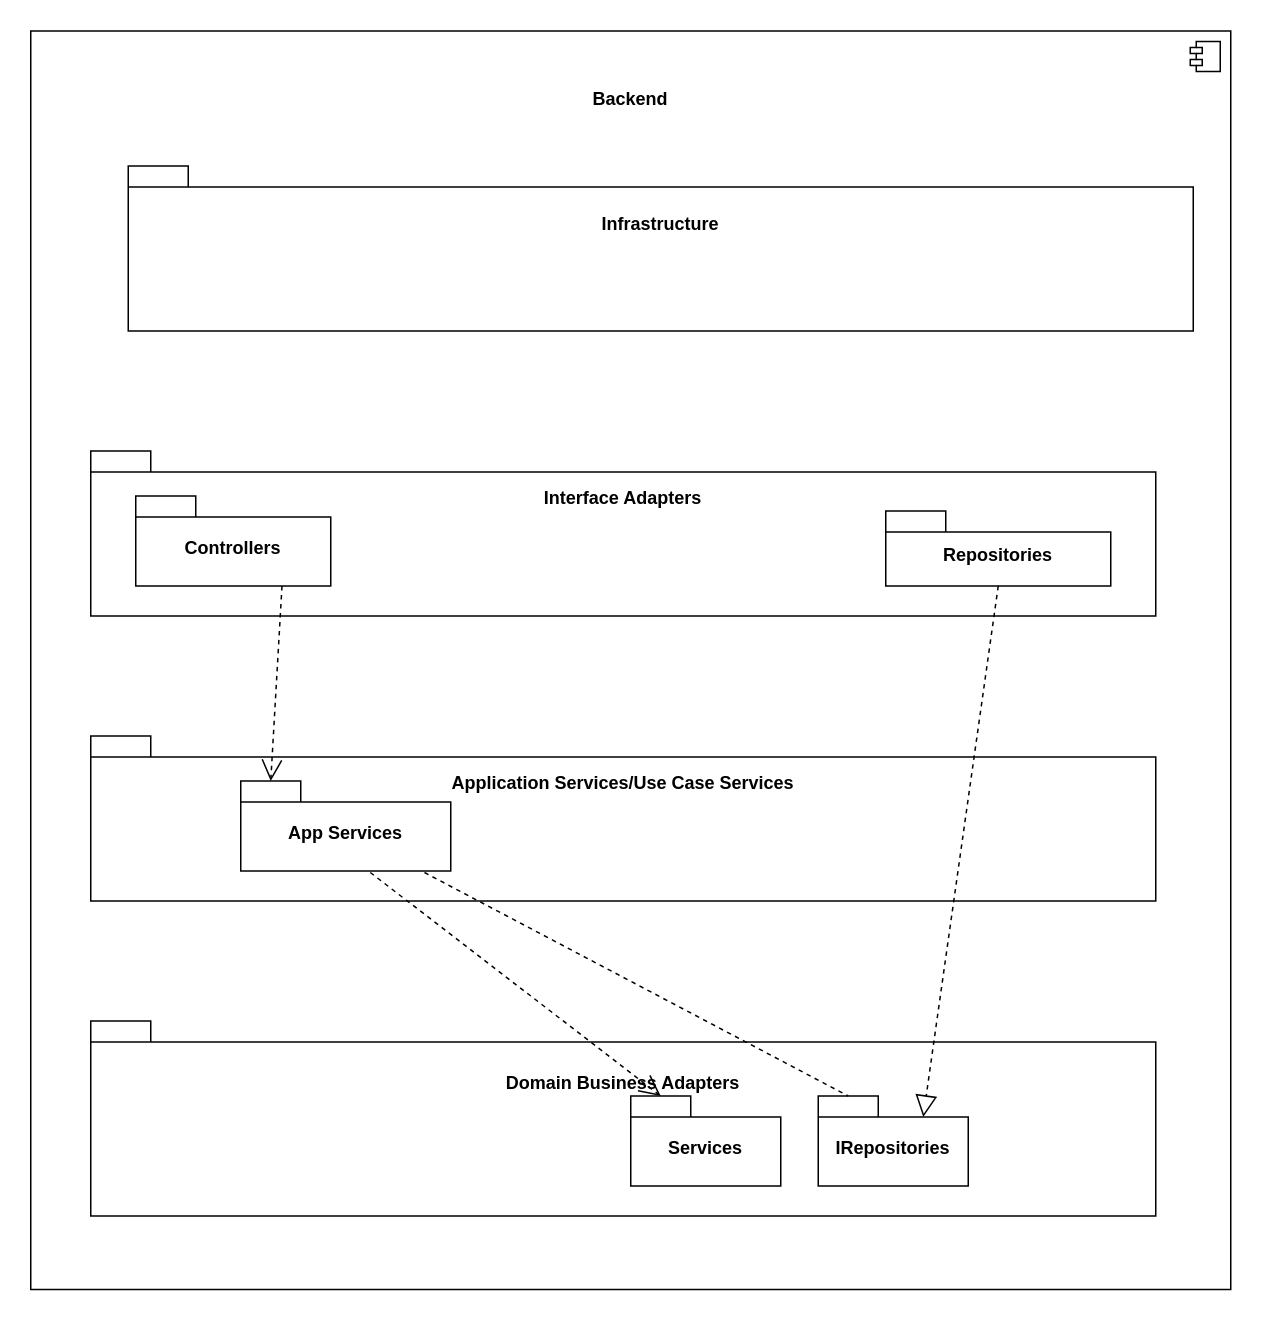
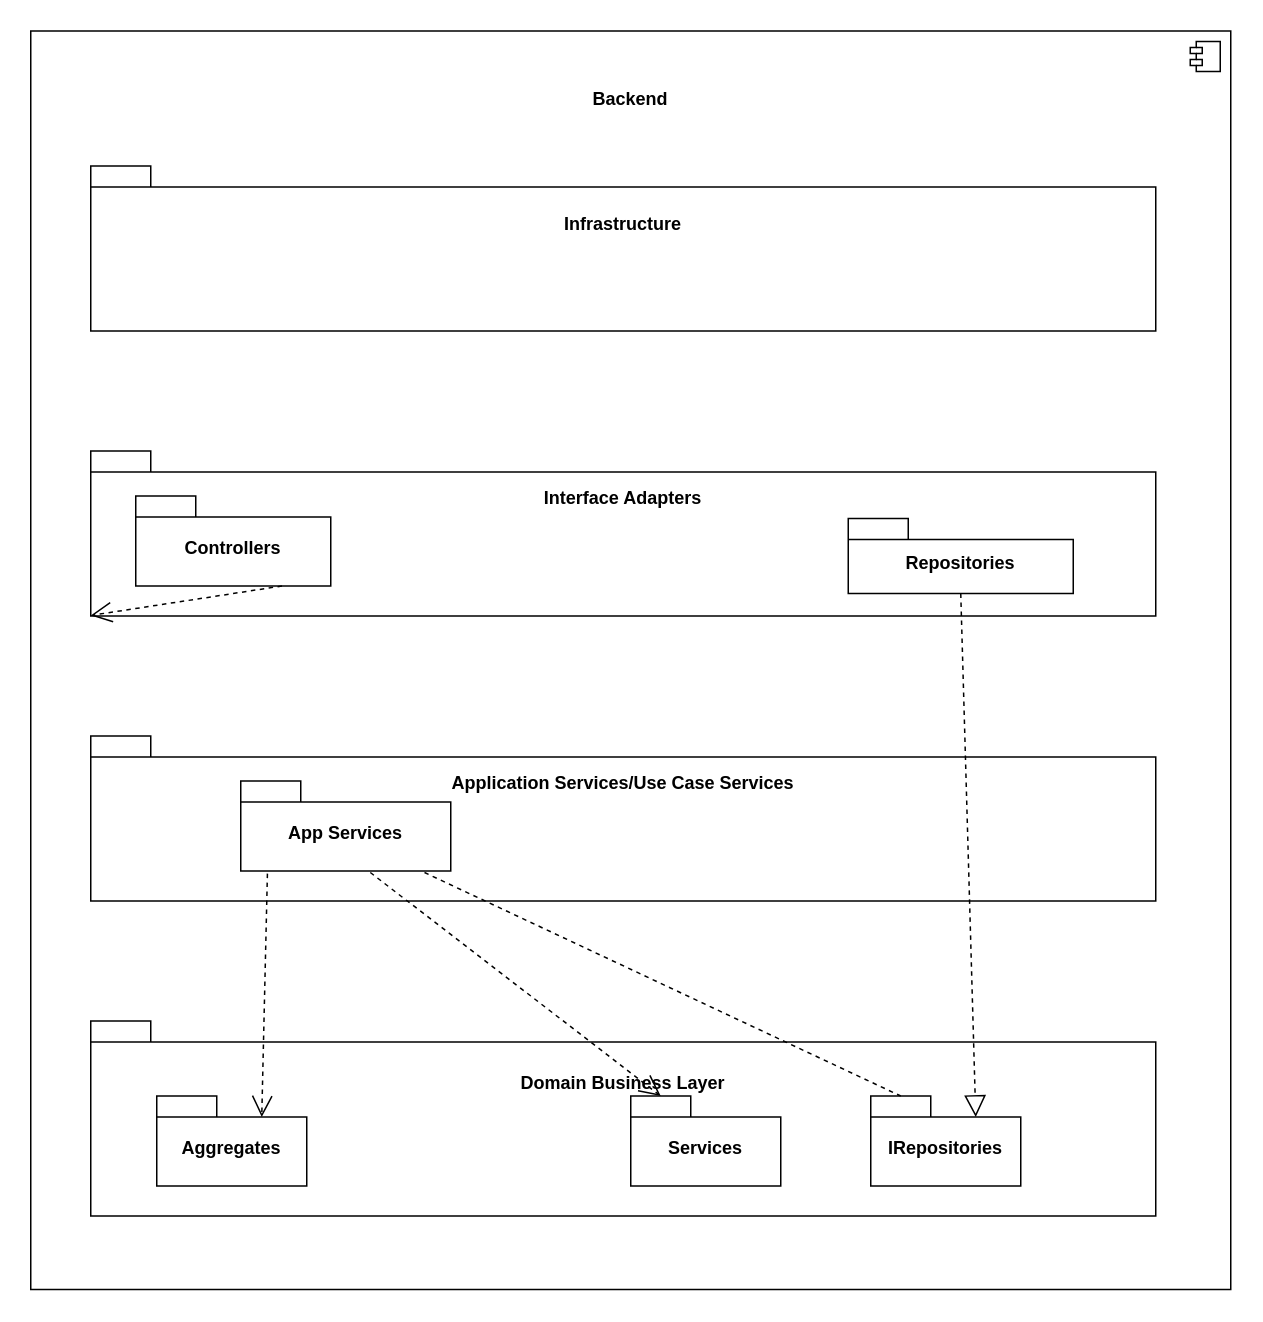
node "Infrastructure": moved (661, 248) -> (623, 248)
node "Repositories": moved (998, 548) -> (961, 556)
edge "Controllers" -> "App Services": now "Controllers" -> "Interface Adapters"
edge "App Services" -> "Aggregates": added
node "Domain Business Adapters": label "Domain Business Adapters" -> "Domain Business Layer"
node "Aggregates": added
node "IRepositories": moved (893, 1141) -> (946, 1141)
